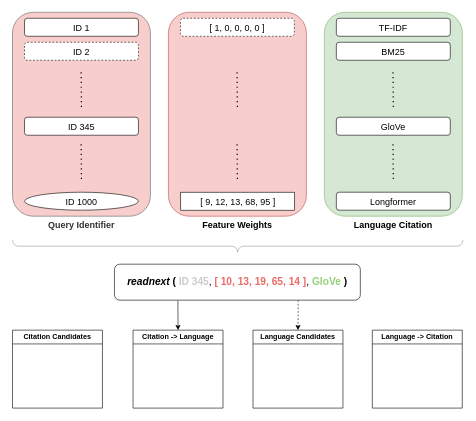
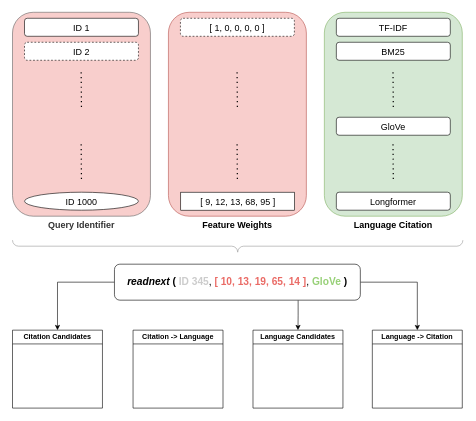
node "ID 345": removed
edge "readnext ( ID 345, [ 10, 13, 19, 65, 14 ], GloVe )" -> "Citation Candidates": added
edge "readnext ( ID 345, [ 10, 13, 19, 65, 14 ], GloVe )" -> "Language Candidates": style dashed -> solid
edge "readnext ( ID 345, [ 10, 13, 19, 65, 14 ], GloVe )" -> "Citation -> Language": removed
edge "readnext ( ID 345, [ 10, 13, 19, 65, 14 ], GloVe )" -> "Language -> Citation": added
